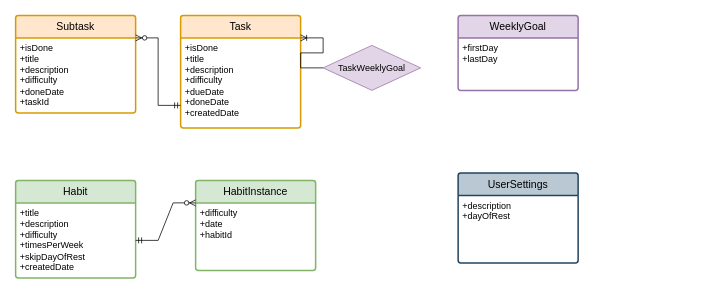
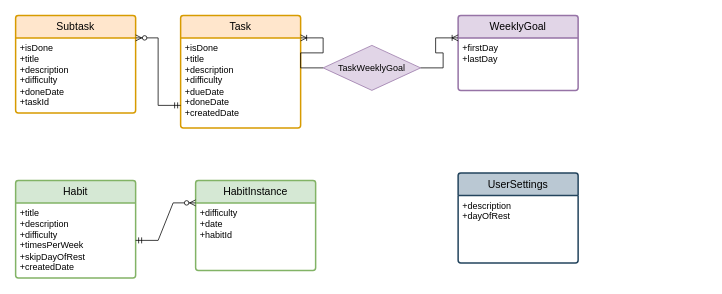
edge "TaskWeeklyGoal" -> "+firstDay +lastDay": added
